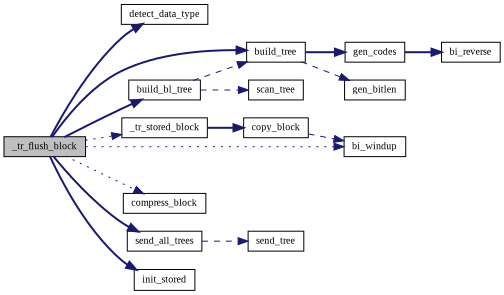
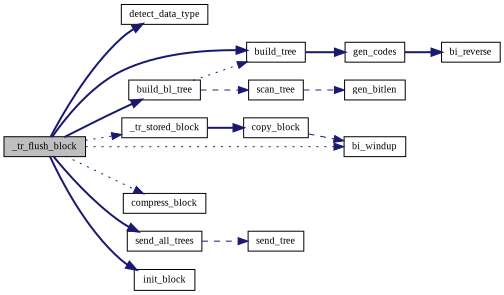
edge "build_tree" -> "gen_bitlen": now "scan_tree" -> "gen_bitlen"
edge "build_bl_tree" -> "build_tree": style dashed -> dotted
node "init_stored": label "init_stored" -> "init_block"
